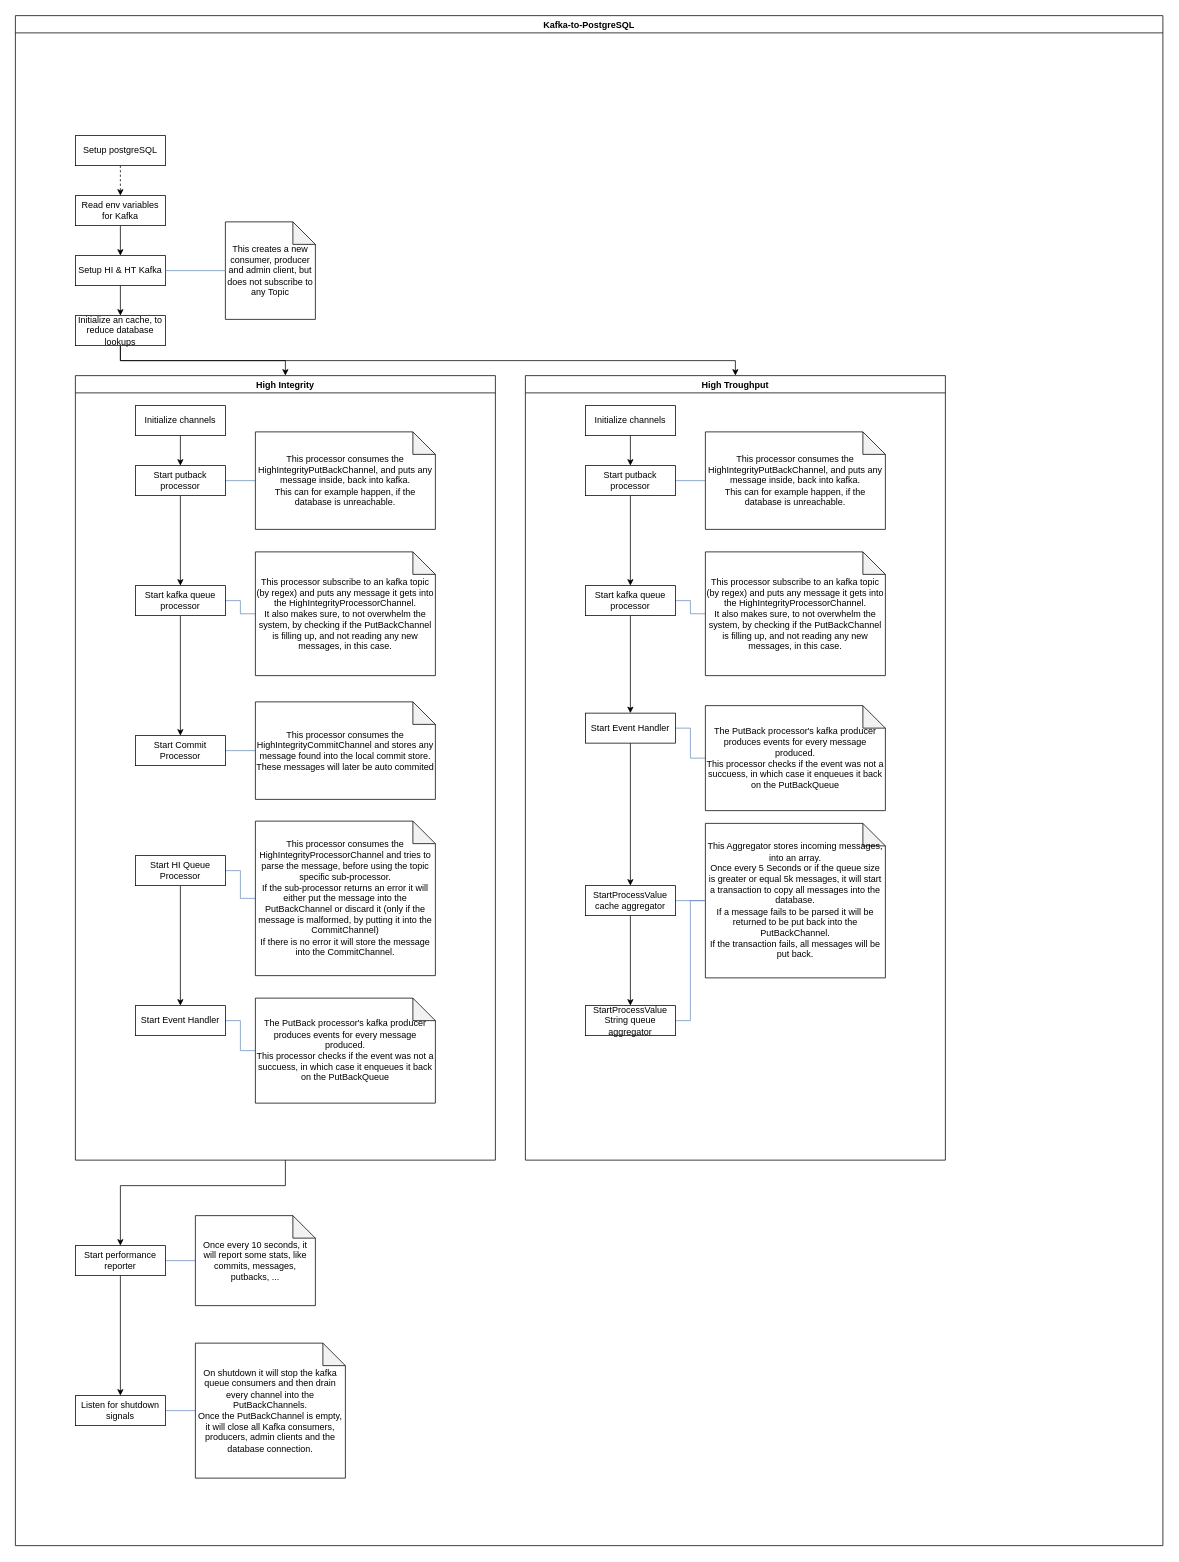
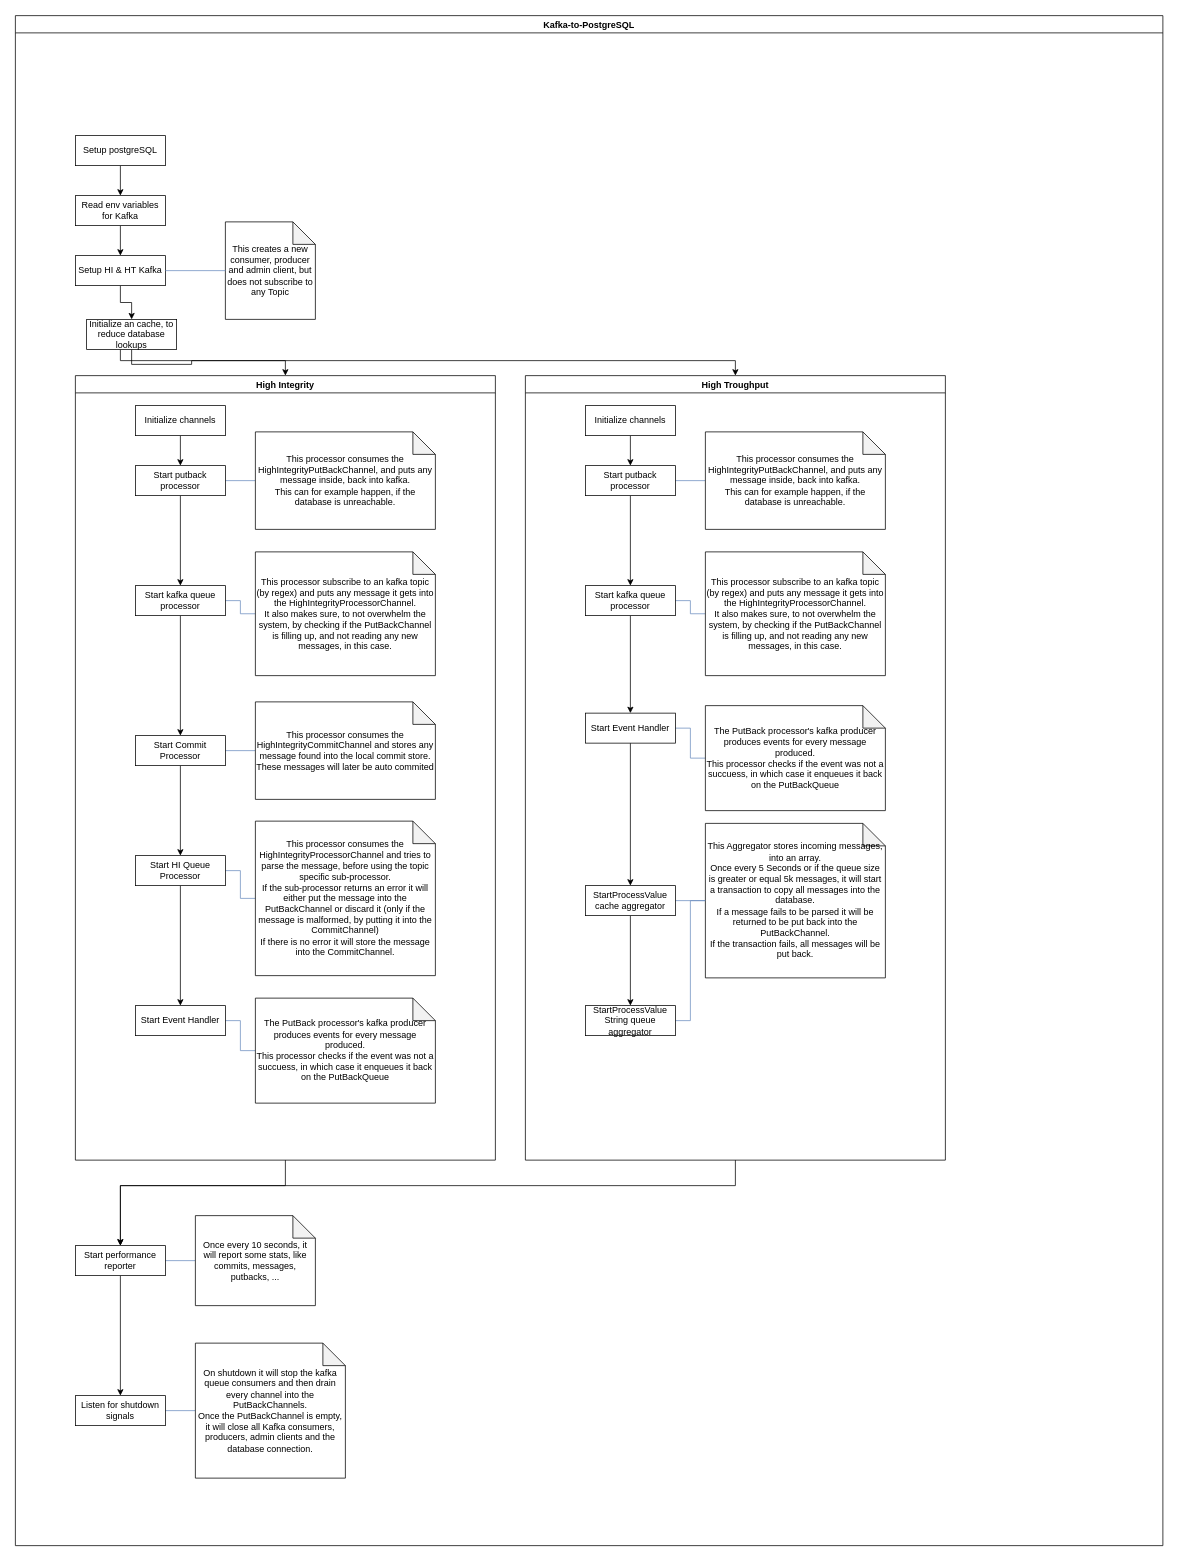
edge "Setup postgreSQL" -> "Read env variables for Kafka": style dashed -> solid
node "Initialize an cache, to reduce database lookups": moved (120, 330) -> (132, 334)
edge "Start Commit Processor" -> "Start HI Queue Processor": added
edge "High Troughput" -> "Start performance reporter": added
